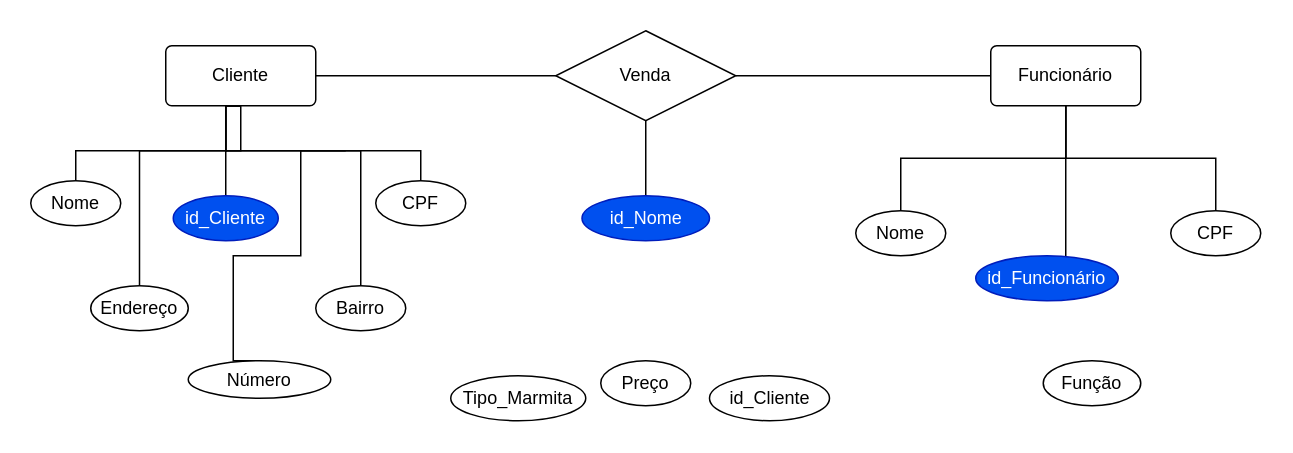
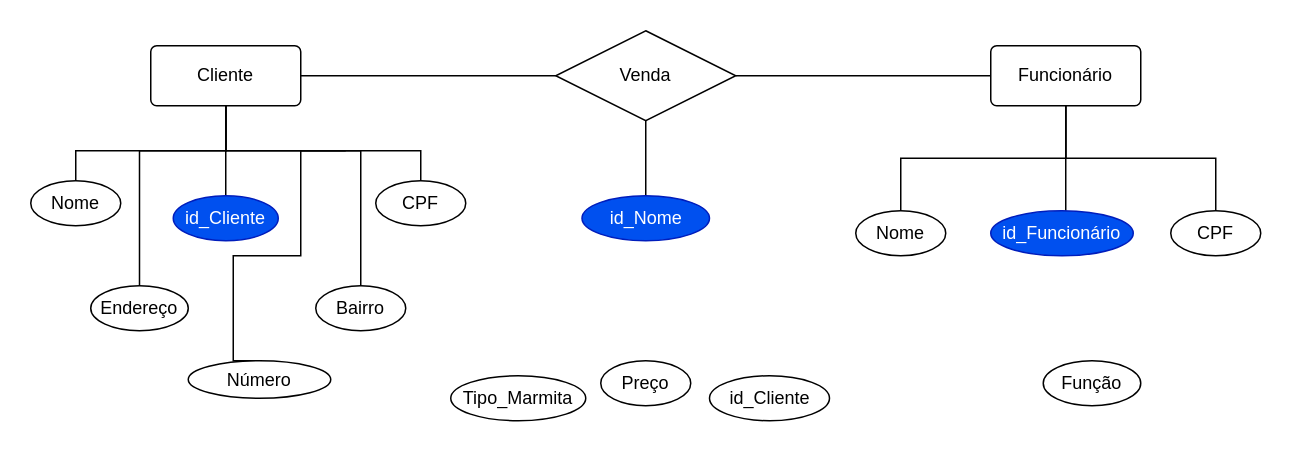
node "Cliente": moved (241, 76) -> (226, 76)
node "id_Funcionário": moved (1047, 278) -> (1062, 233)
